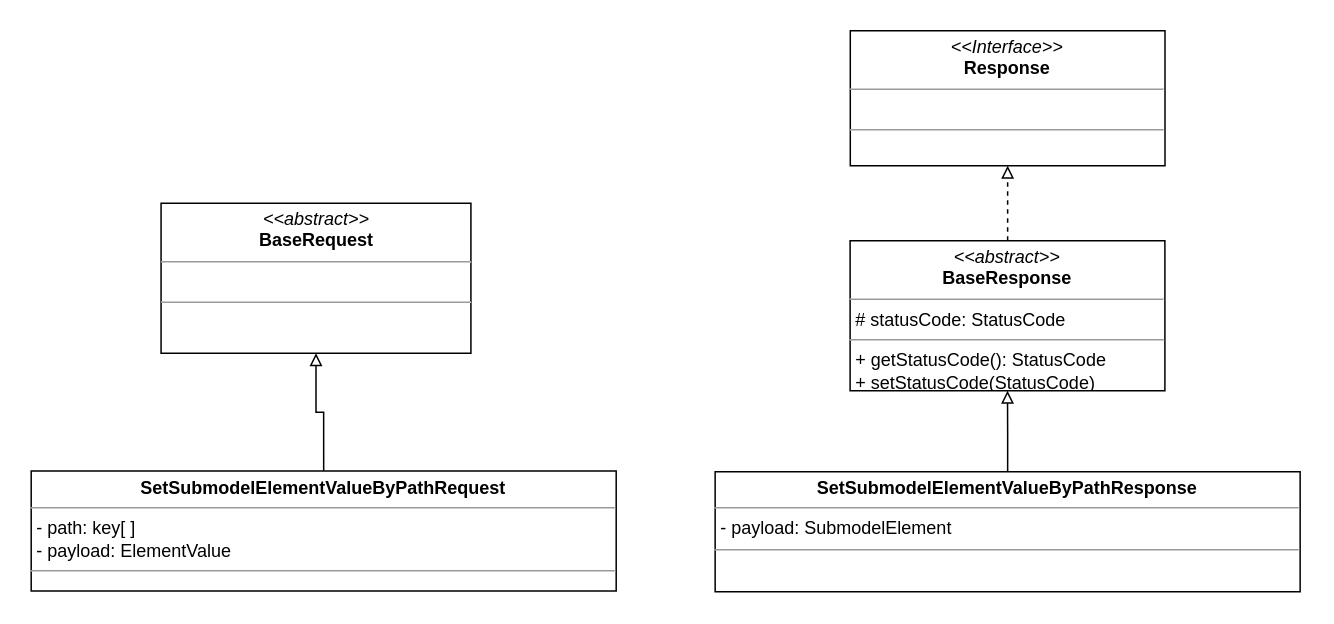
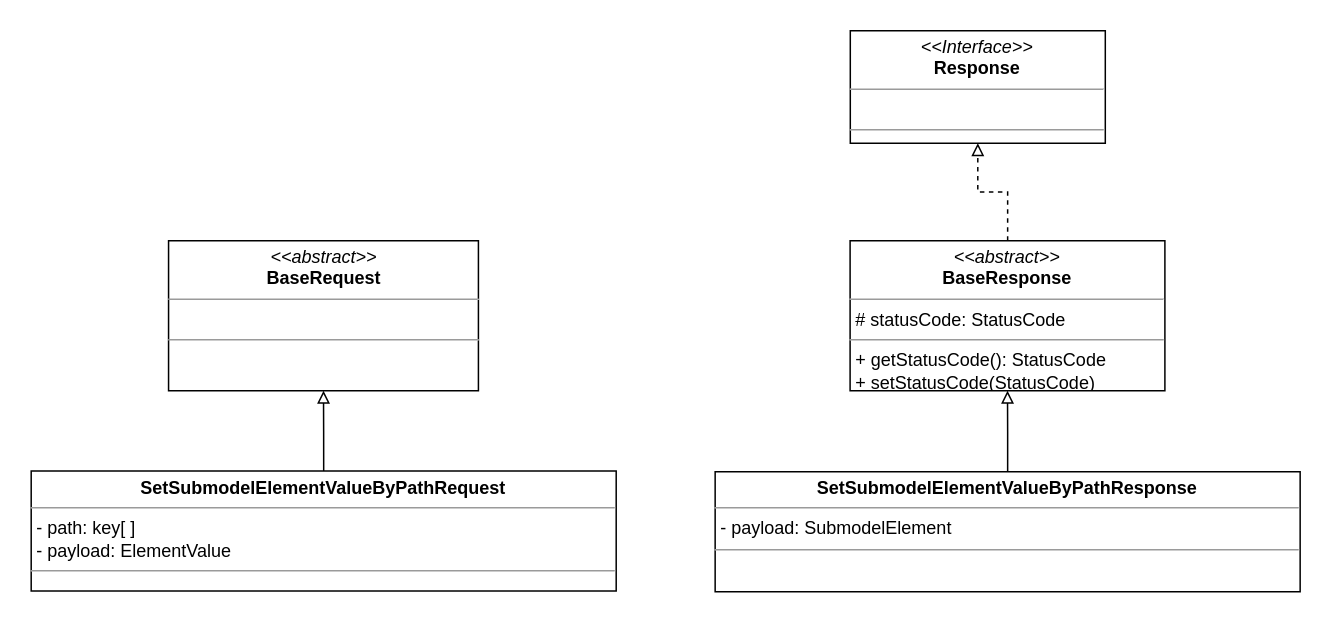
node "<<Interface>> Response": size 315x135 -> 255x113
node "<<abstract>> BaseRequest": moved (316, 278) -> (323, 316)
